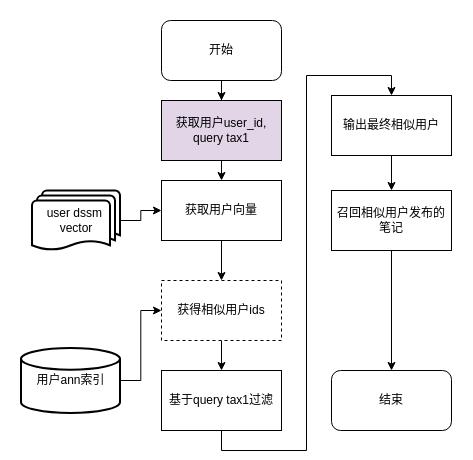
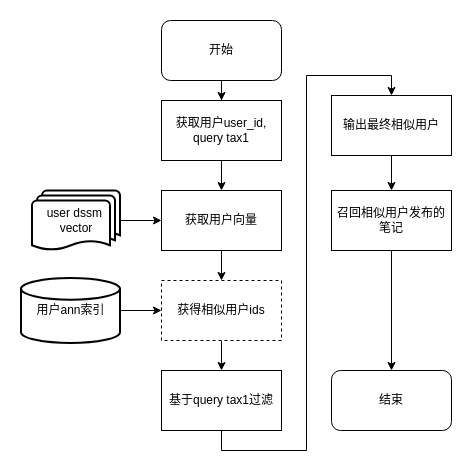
node "获取用户user_id, query tax1": fillcolor #e1d5e7 -> #ffffff
node "获取用户向量": moved (222, 211) -> (222, 221)
node "用户ann索引": moved (71, 381) -> (71, 311)
